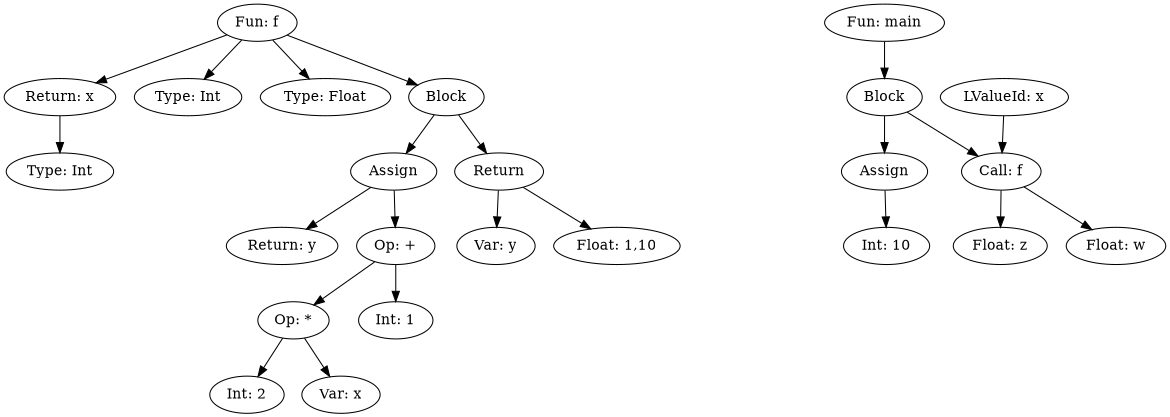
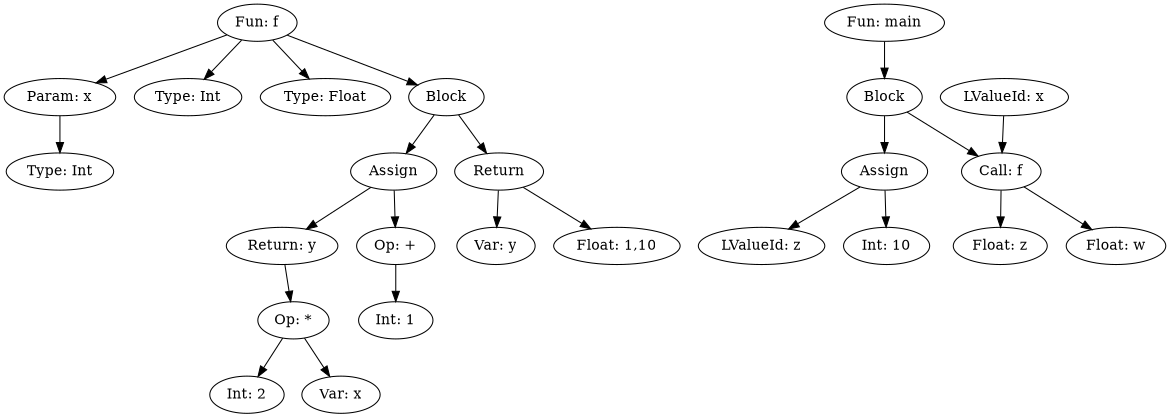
node "Return: x": label "Return: x" -> "Param: x"
node "LValueId: z": added
edge "Op: +" -> "Op: *": now "Return: y" -> "Op: *"
